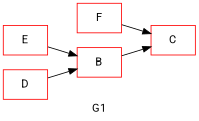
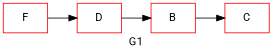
edge "F" -> "C": now "F" -> "D"
node "E": removed
